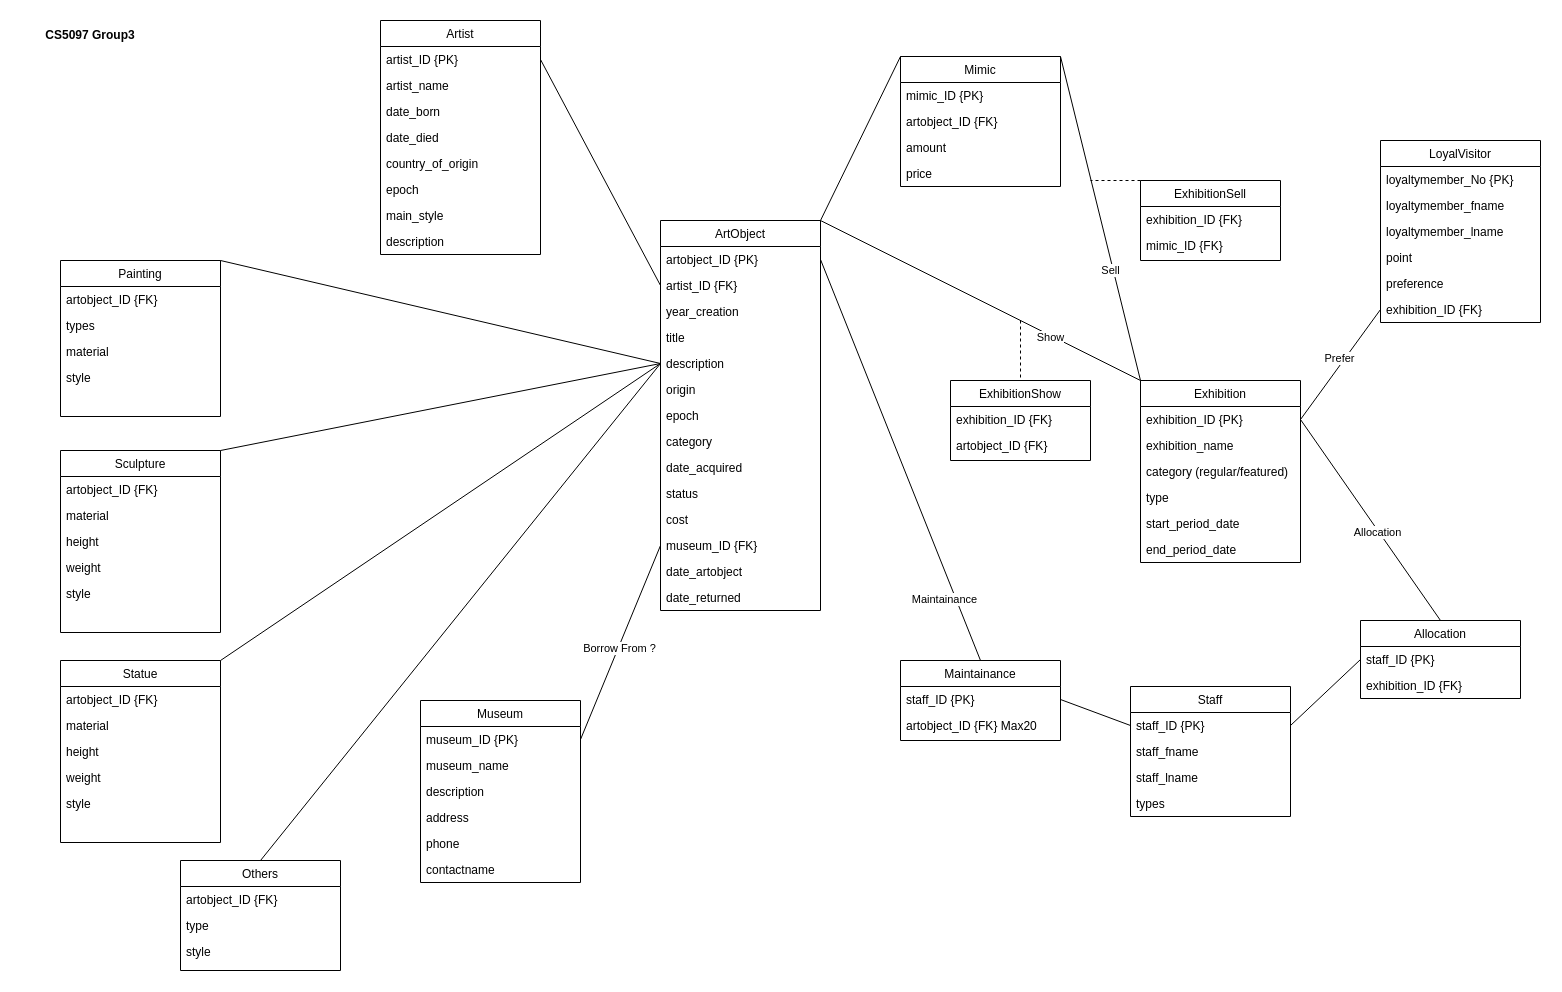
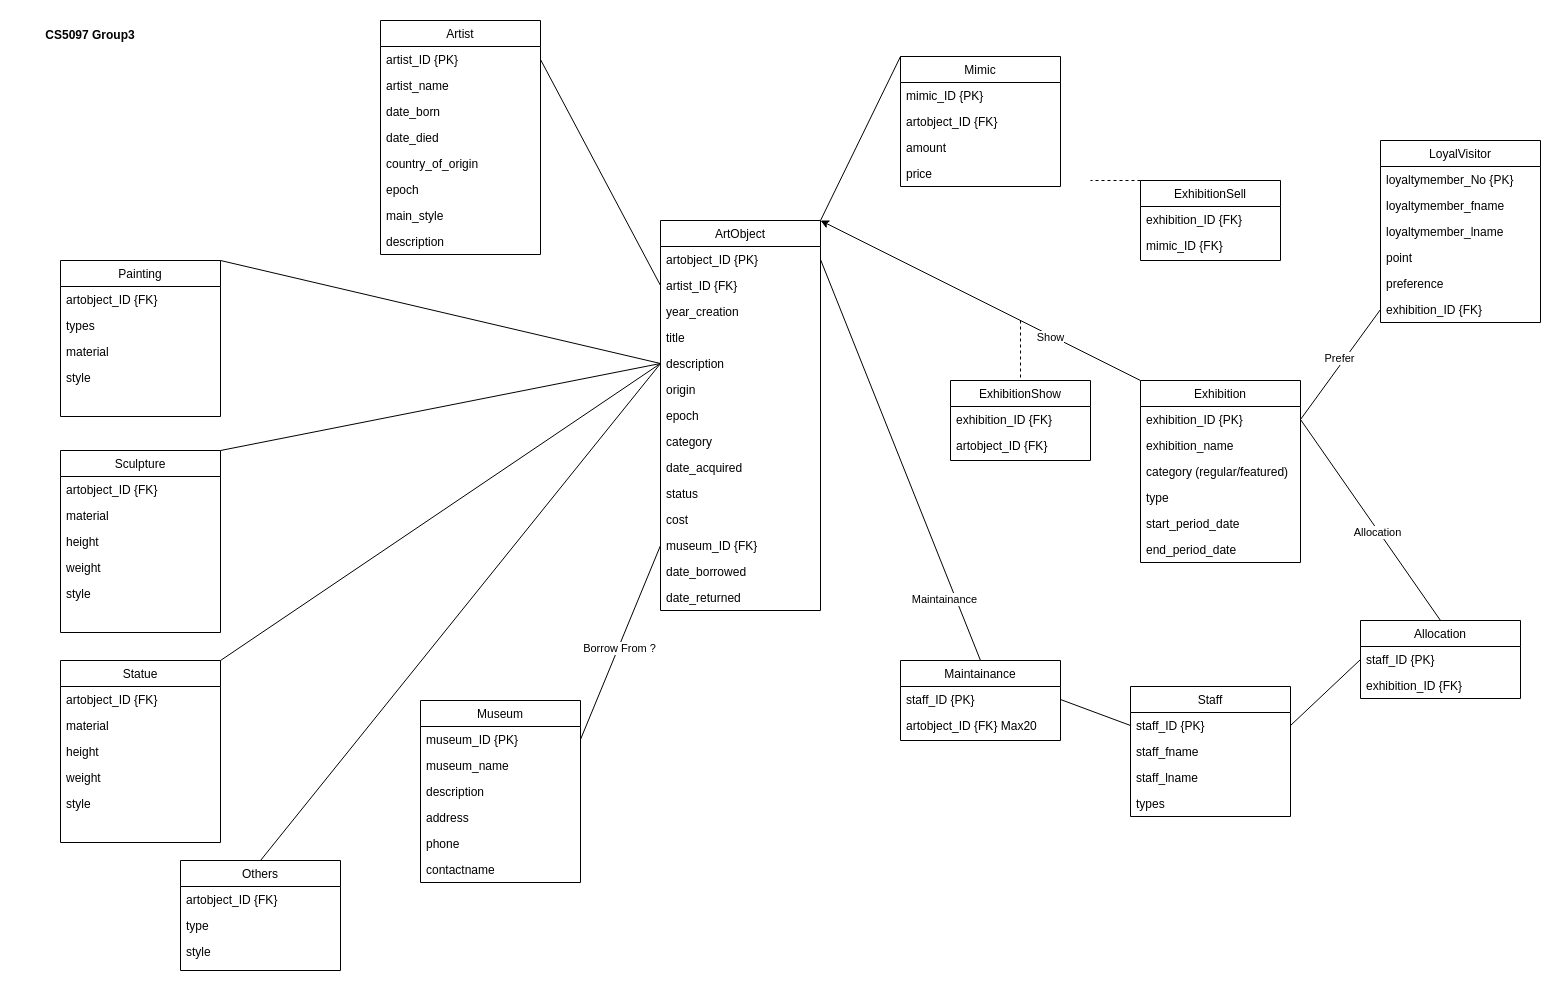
edge "Mimic" -- "Exhibition": removed, label "Sell"
edge "ArtObject" -- "Exhibition": arrowhead none -> classic
node "date_artobject": label "date_artobject" -> "date_borrowed"
